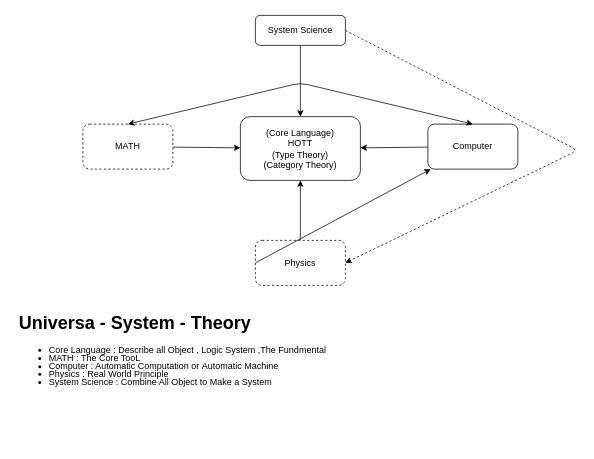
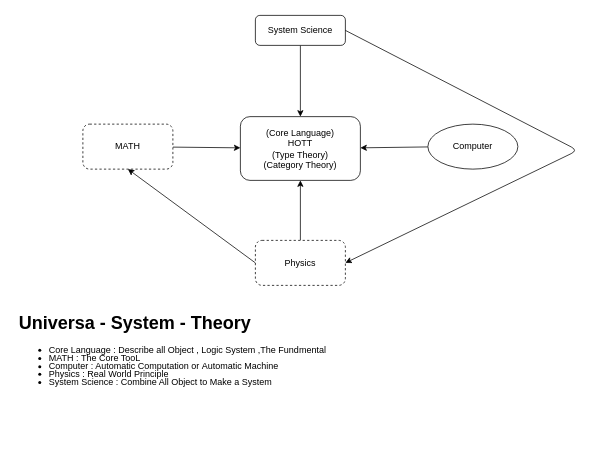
edge "MATH" -- "Computer": removed
node "Computer": shape rounded rectangle -> ellipse
edge "System Science" -> "Physics": style dashed -> solid
edge "Physics" -> "Computer": now "Physics" -> "MATH"
